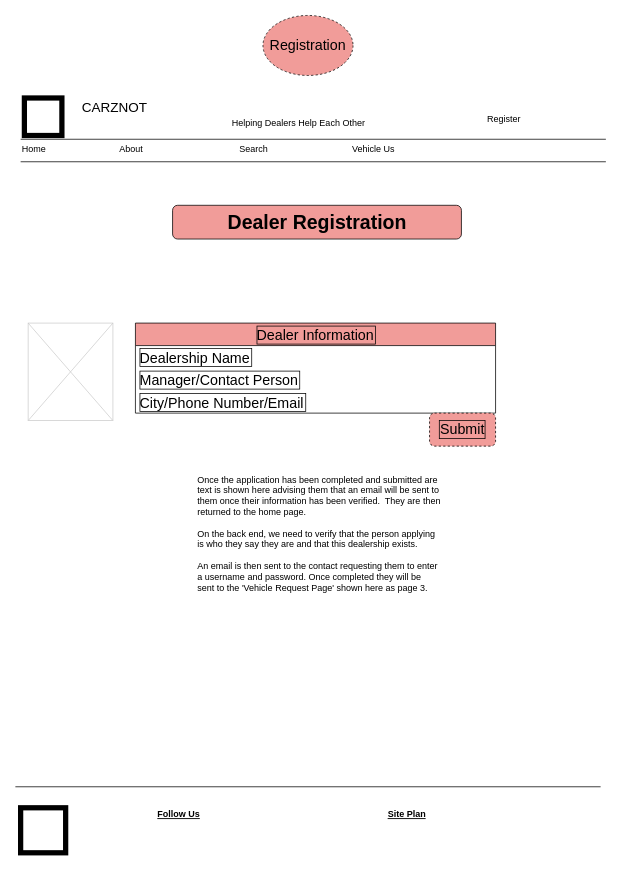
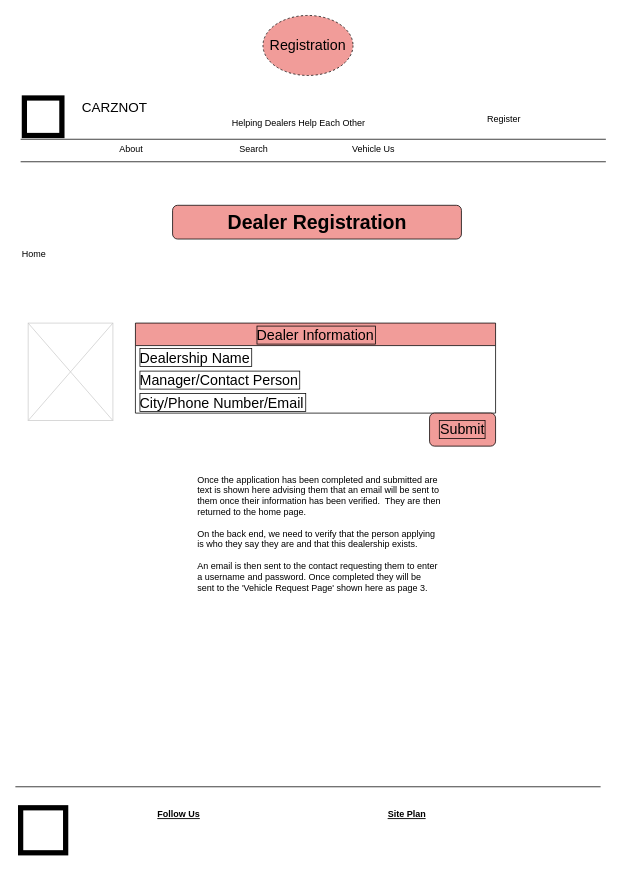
node "Home": moved (32, 150) -> (32, 255)
node "Submit": style dashed -> solid
